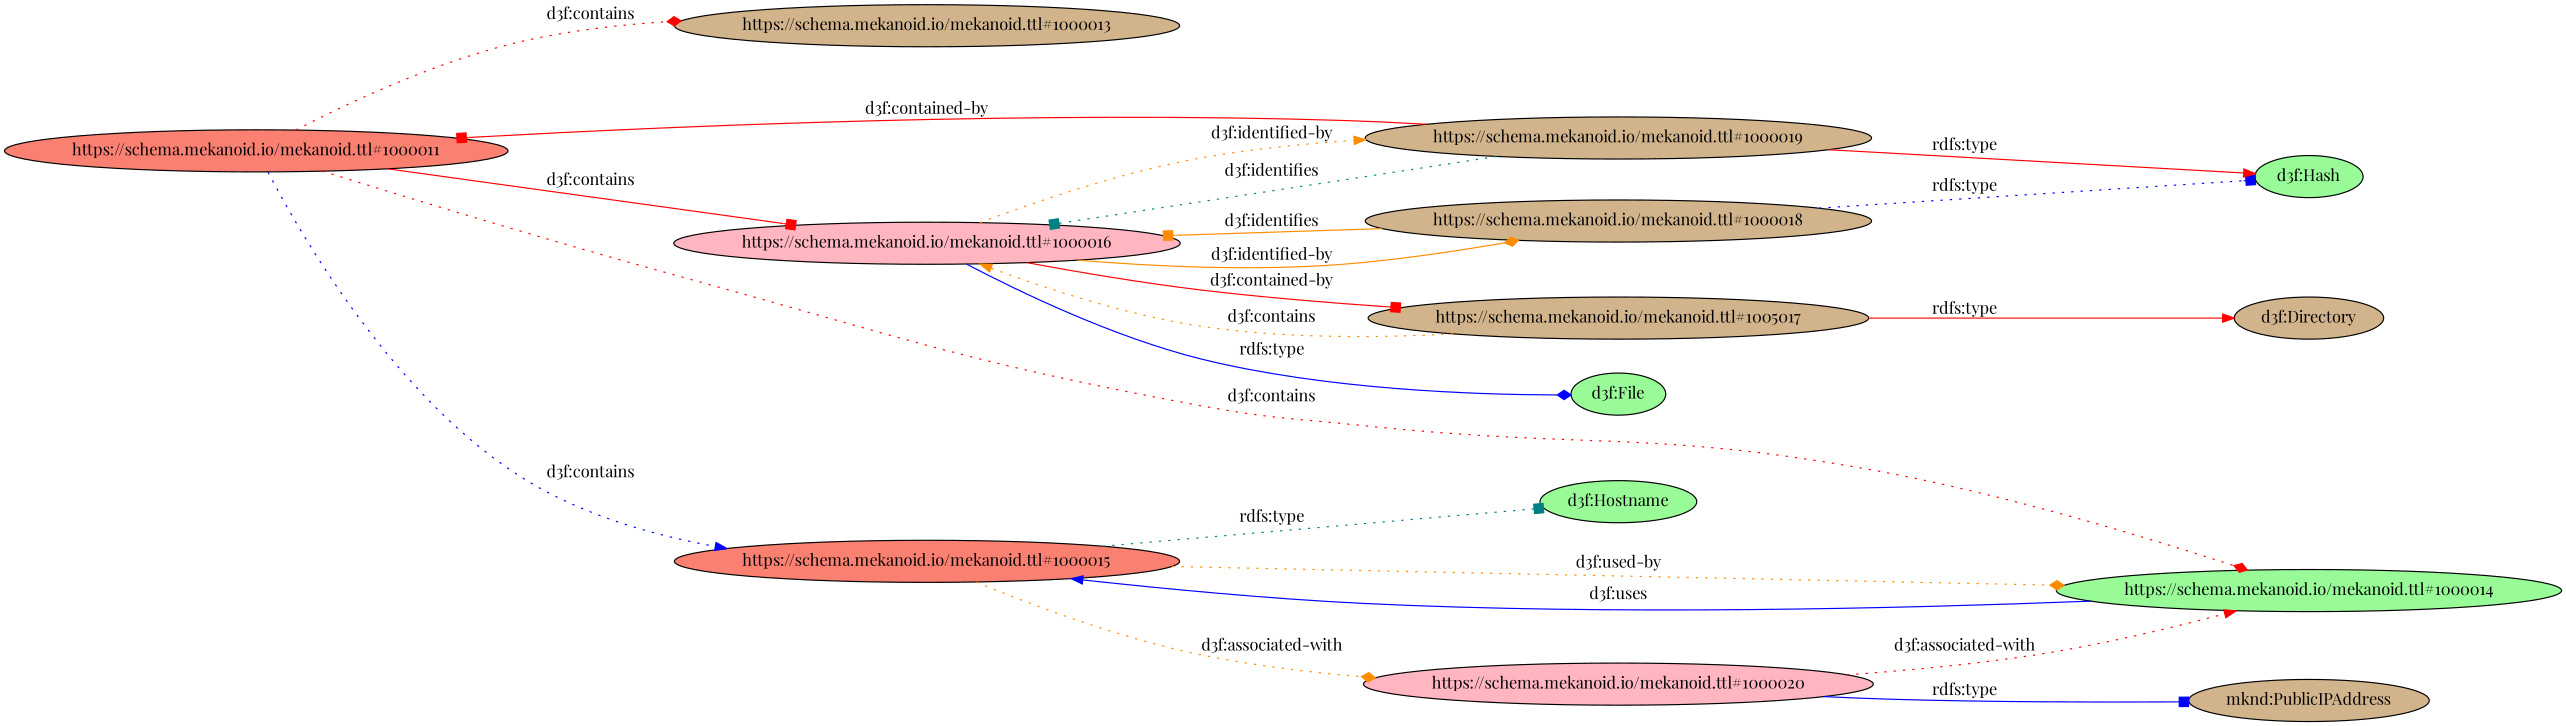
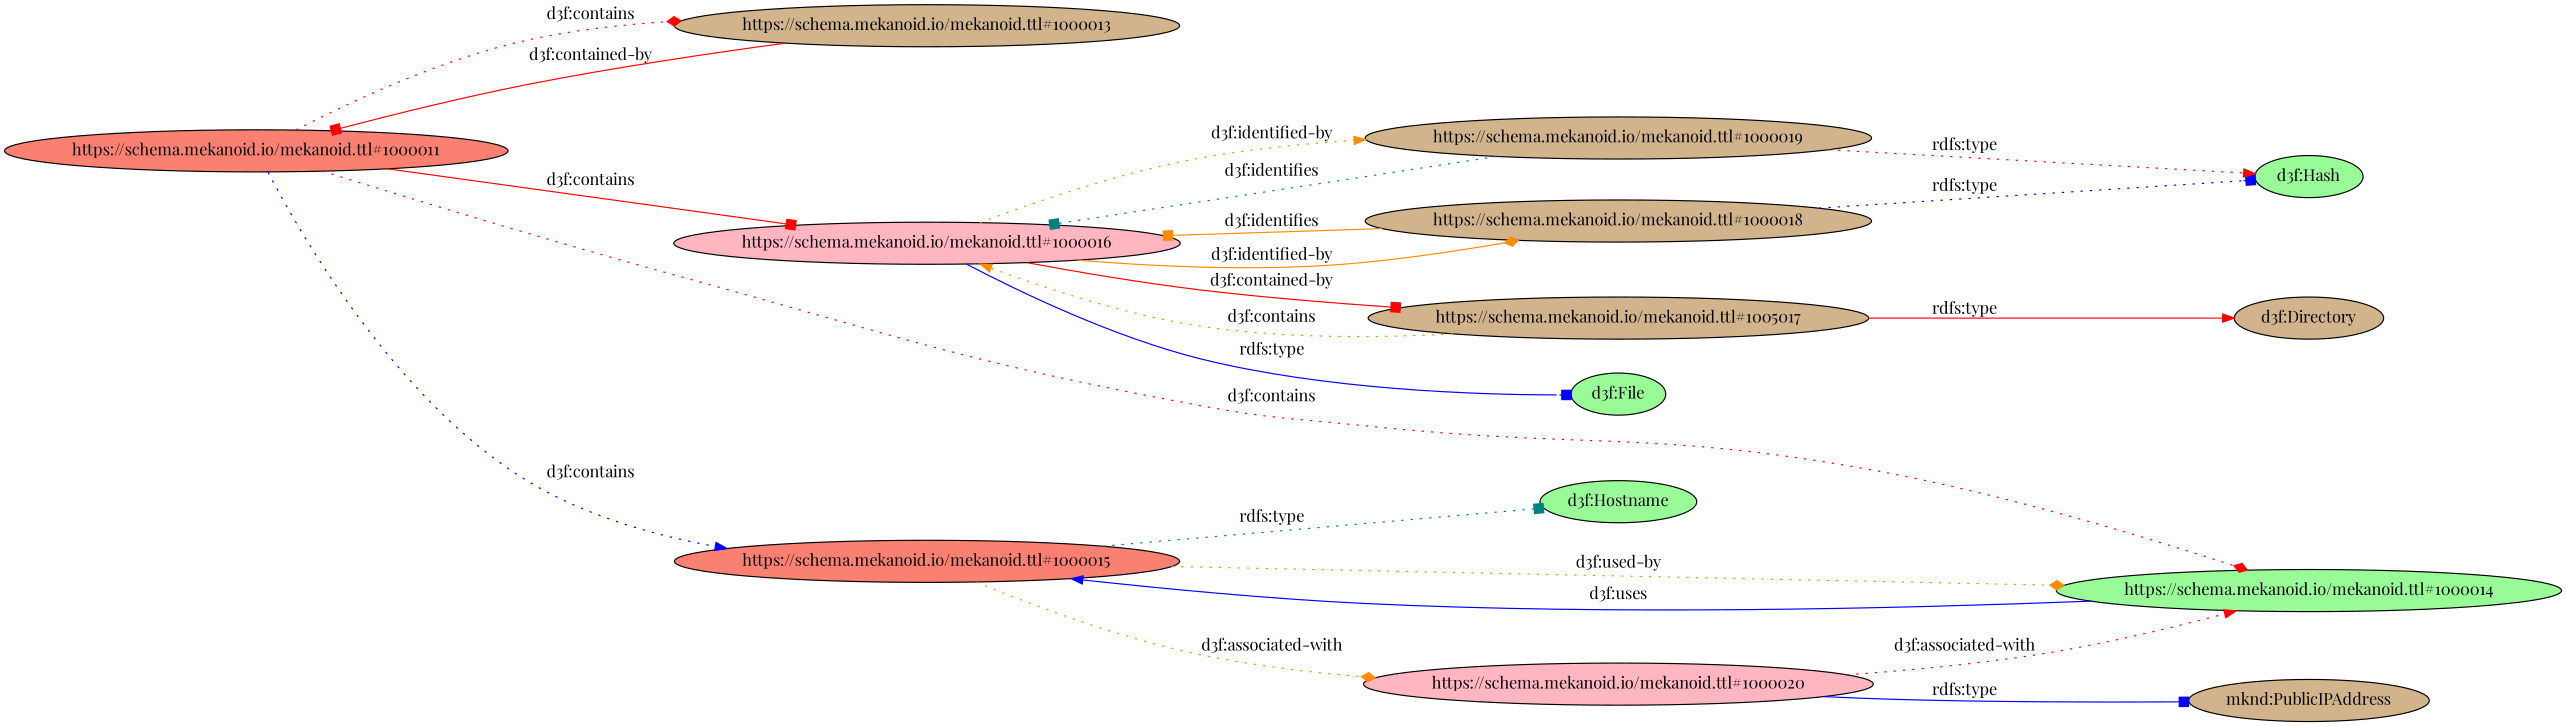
edge "https://schema.mekanoid.io/mekanoid.ttl#1000019" -> "https://schema.mekanoid.io/mekanoid.ttl#1000011": now "https://schema.mekanoid.io/mekanoid.ttl#1000013" -> "https://schema.mekanoid.io/mekanoid.ttl#1000011"
edge "https://schema.mekanoid.io/mekanoid.ttl#1000019" -> "d3f:Hash": style solid -> dotted
edge "https://schema.mekanoid.io/mekanoid.ttl#1000016" -> "d3f:File": arrowhead diamond -> box
